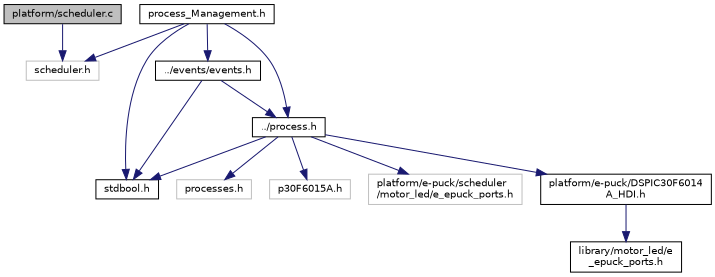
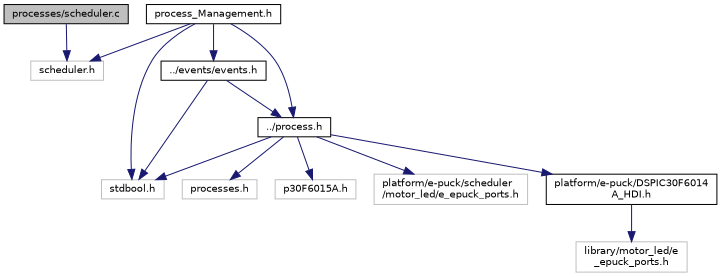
node "platform/scheduler.c": label "platform/scheduler.c" -> "processes/scheduler.c"
node "stdbool.h": color black -> grey75
node "library/motor_led/e _epuck_ports.h": color black -> grey75
